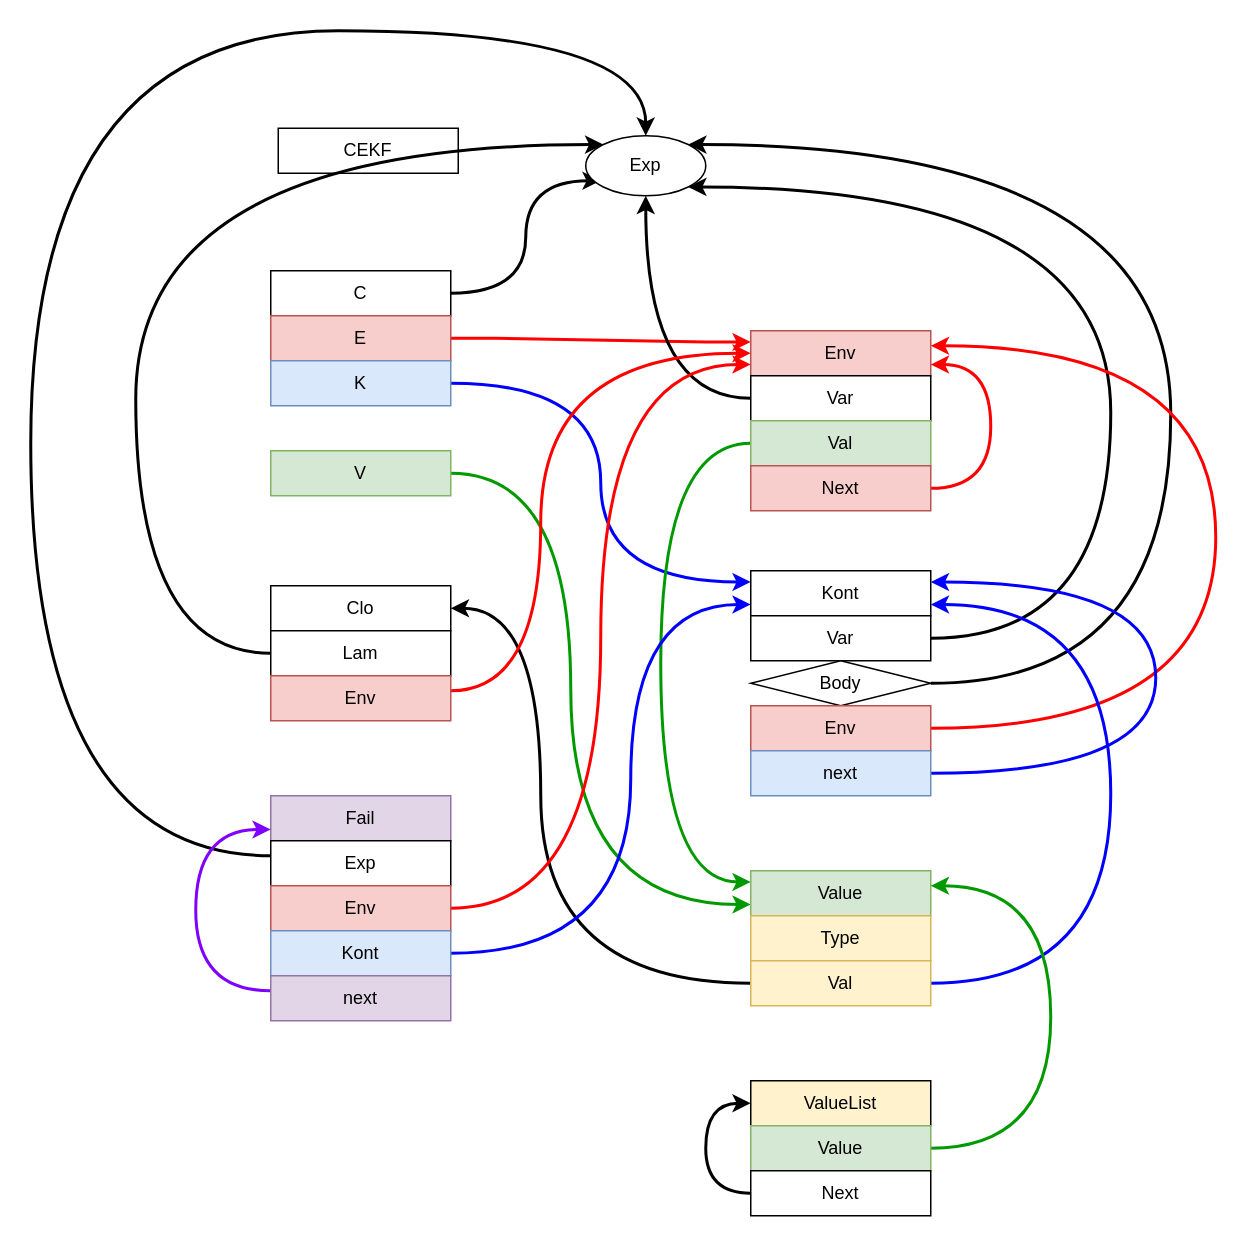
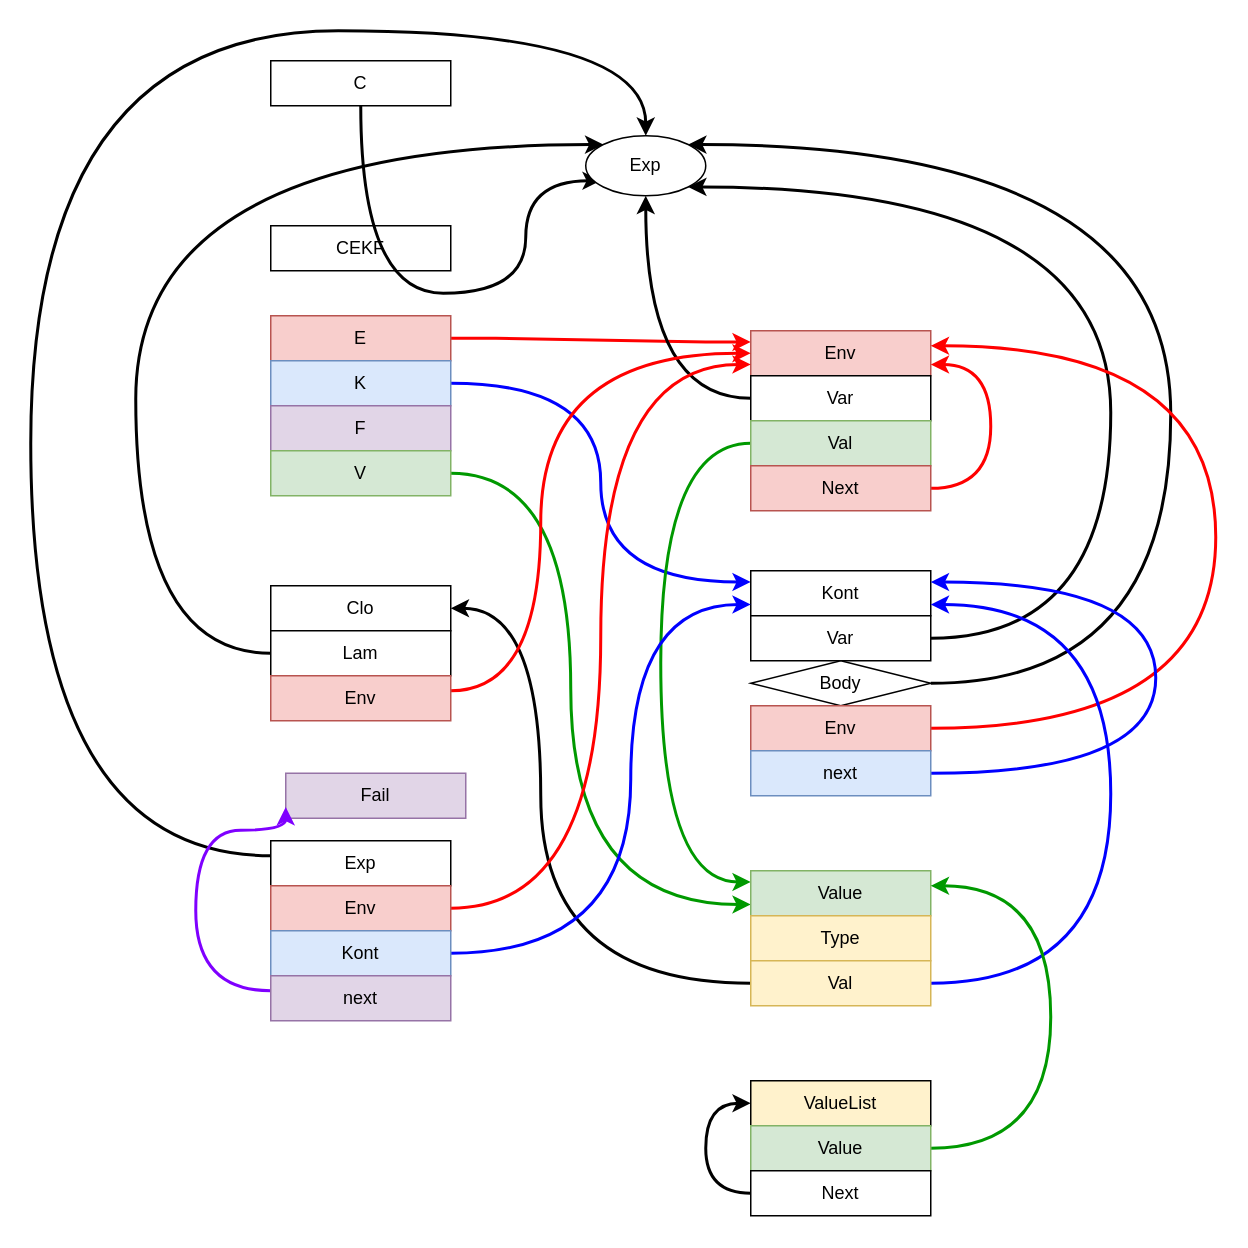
node "CEKF": moved (368, 151) -> (361, 248)
node "C": moved (361, 293) -> (361, 83)
node "F": added
node "Fail": moved (361, 818) -> (376, 796)
